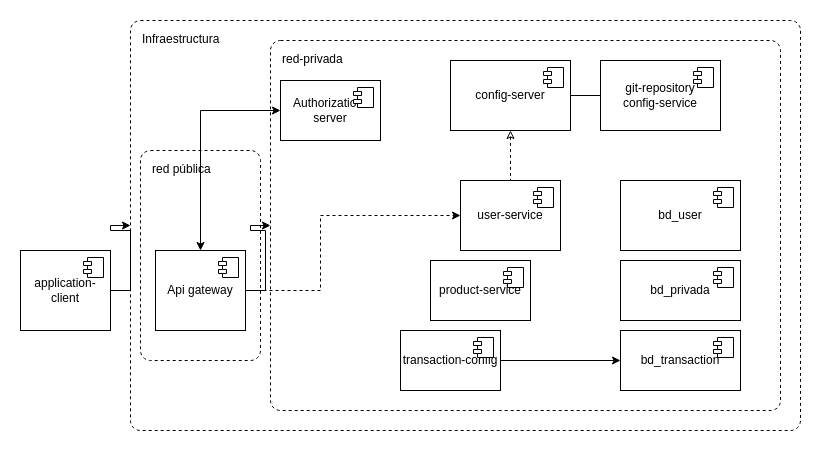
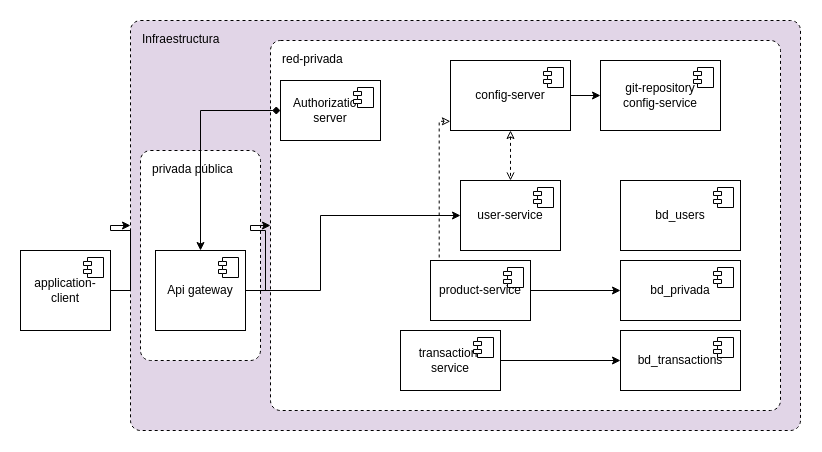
node "Infraestructura": fillcolor #ffffff -> #e1d5e7
edge "config-server" -- "git-repository config-service": arrowhead none -> classic
edge "Authorization-server" -- "Api gateway": arrowhead classic -> diamond
node "red pública": label "red pública" -> "privada pública"
edge "user-service" -> "config-server": arrowhead none -> open
edge "product-service" -> "config-server": added
edge "Api gateway" -> "user-service": style dashed -> solid
node "bd_user": label "bd_user" -> "bd_users"
edge "product-service" -> "bd_privada": added
node "transaction-config": label "transaction-config" -> "transaction-service"
node "bd_transaction": label "bd_transaction" -> "bd_transactions"
